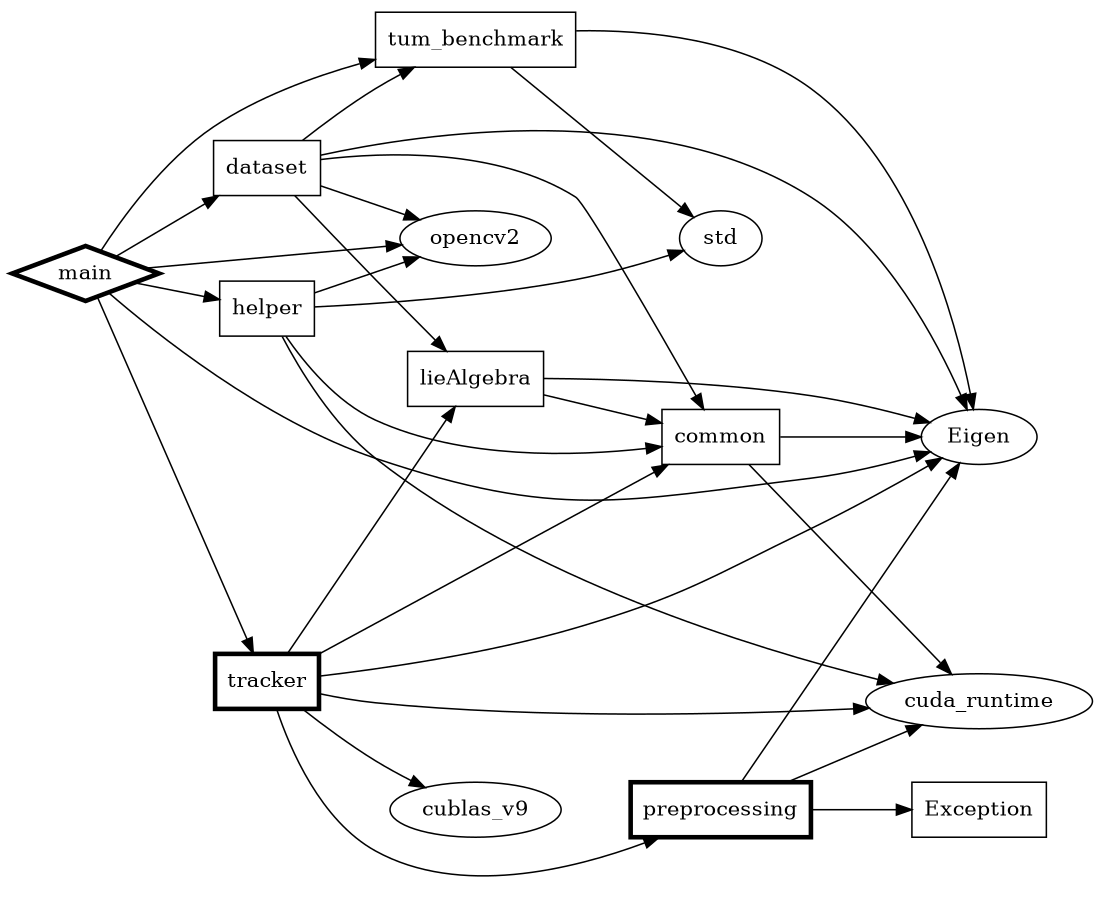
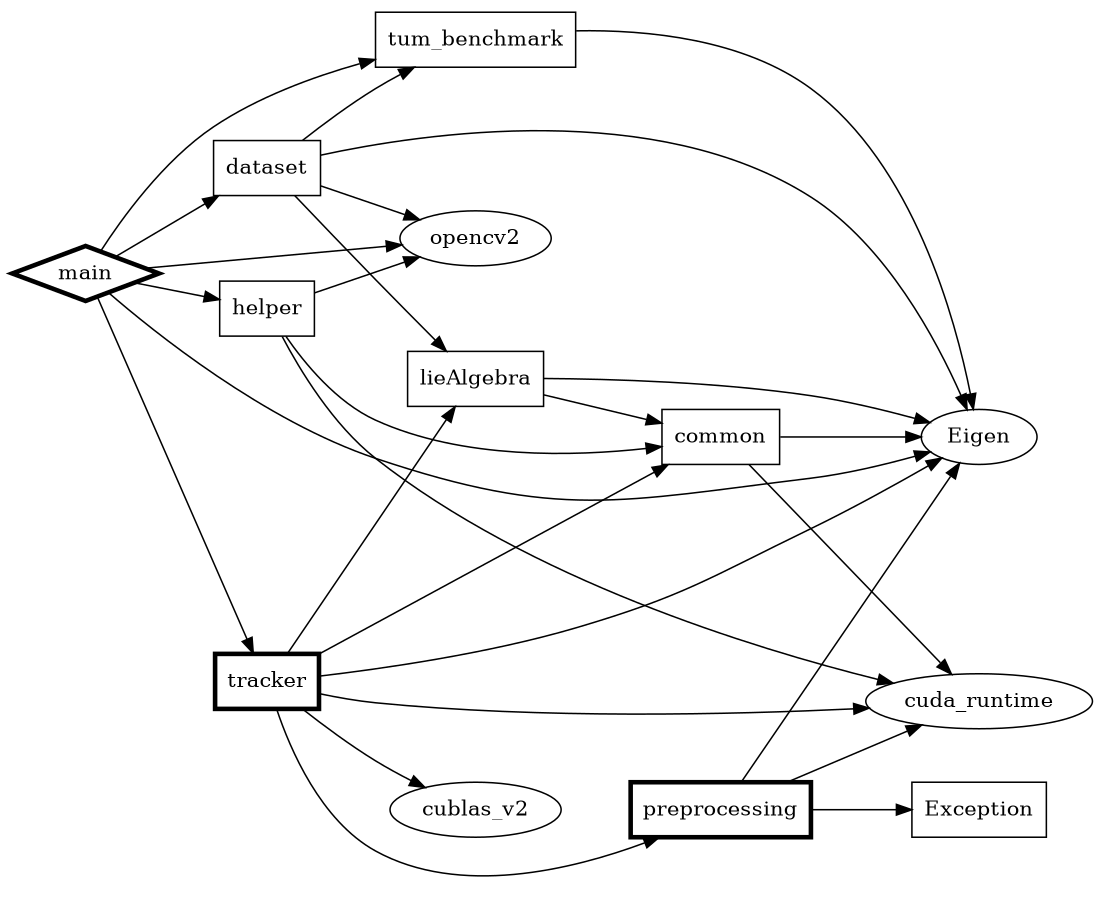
edge "dataset" -> "common": removed
node "std": removed
node "cublas_v9": label "cublas_v9" -> "cublas_v2"
